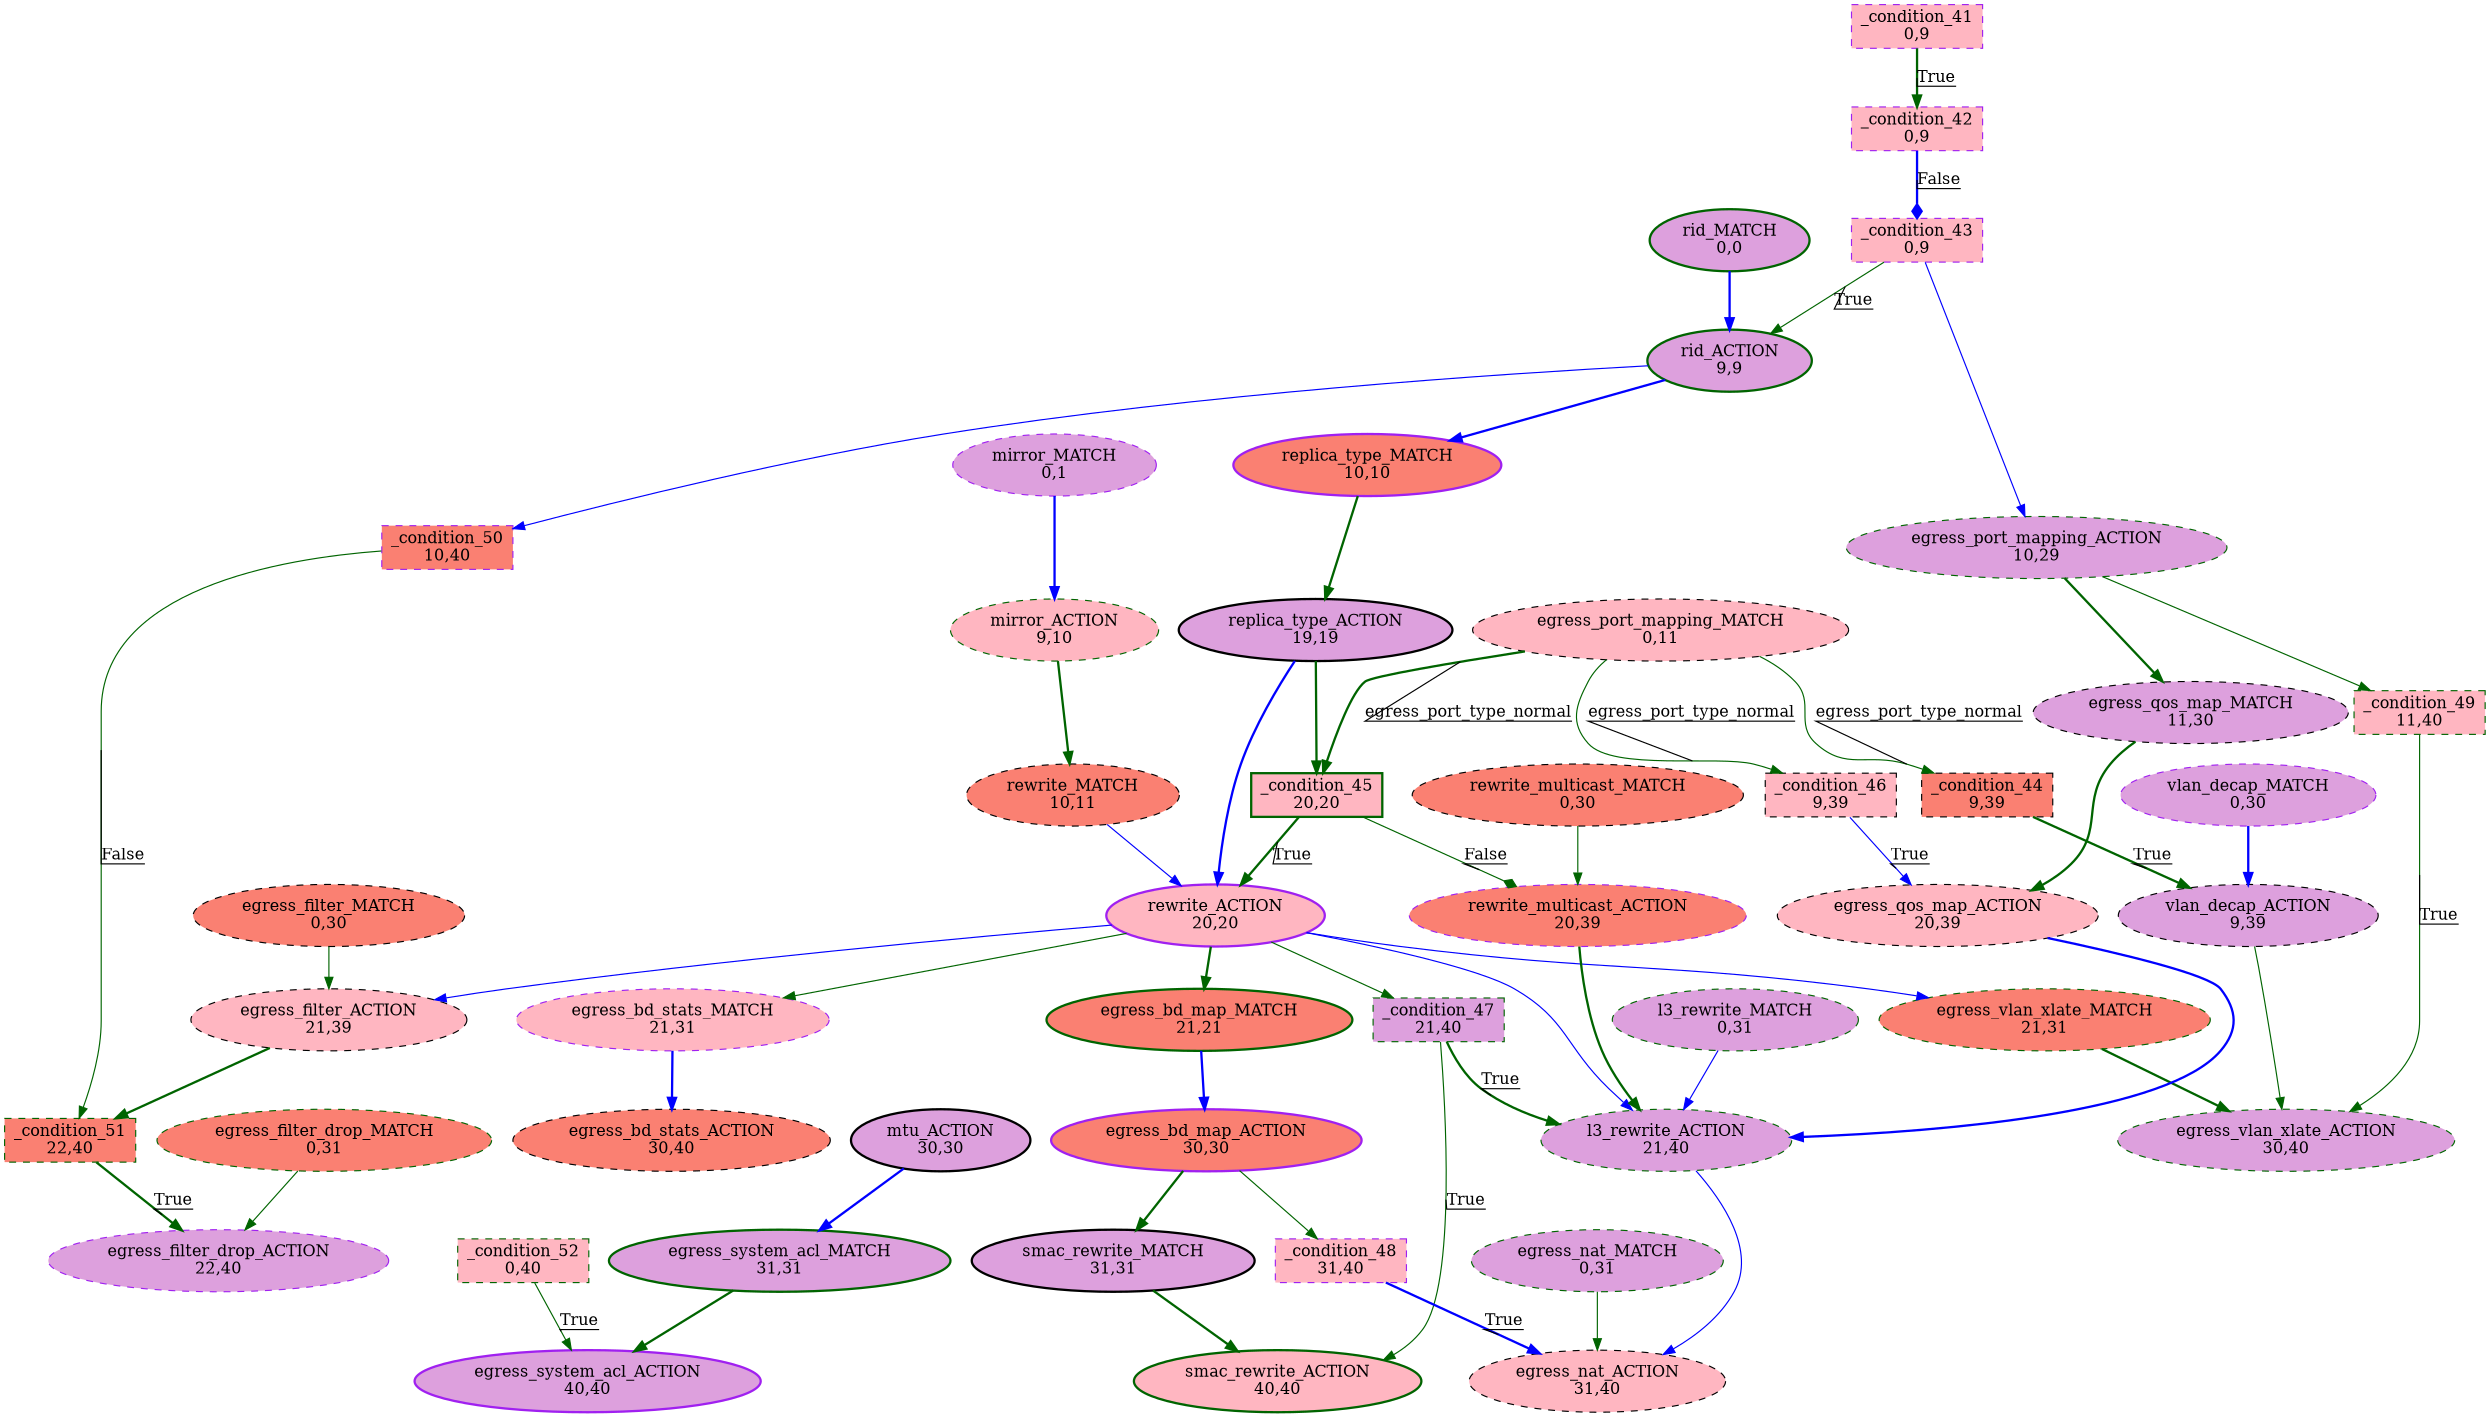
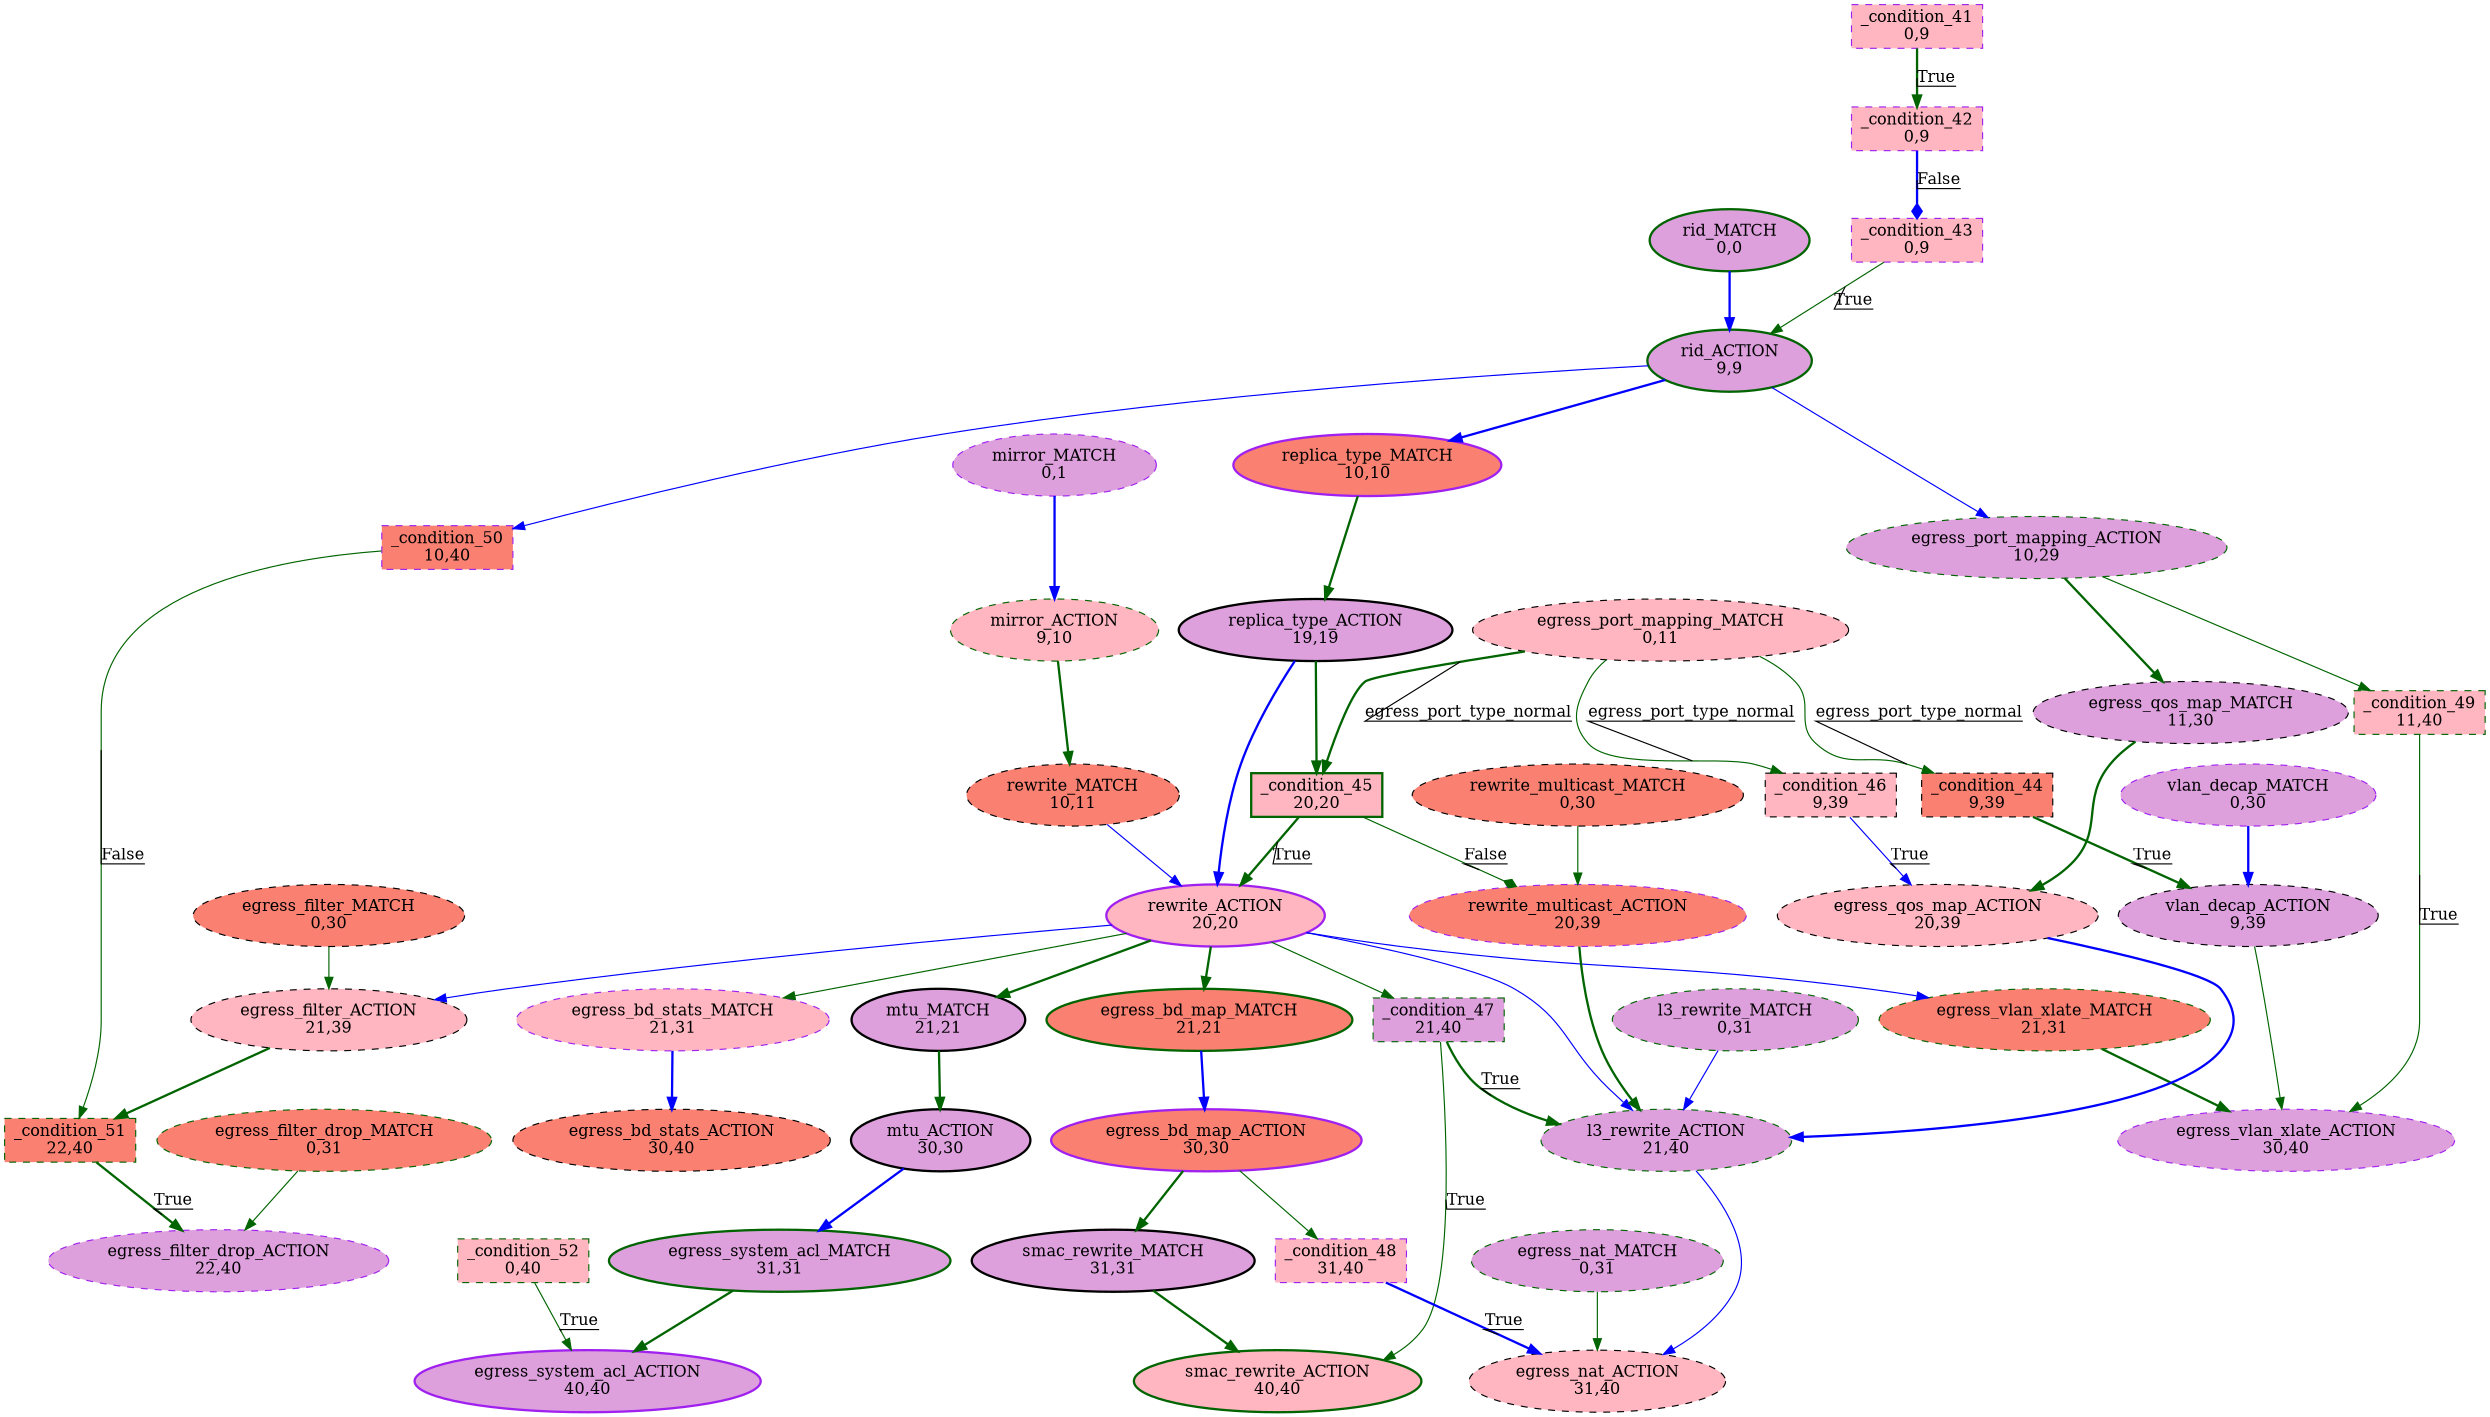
edge "_condition_43 0,9" -> "egress_port_mapping_ACTION 10,29": now "rid_ACTION 9,9" -> "egress_port_mapping_ACTION 10,29"
node "mtu_MATCH 21,21": added
node "egress_vlan_xlate_ACTION 30,40": color darkgreen -> purple
